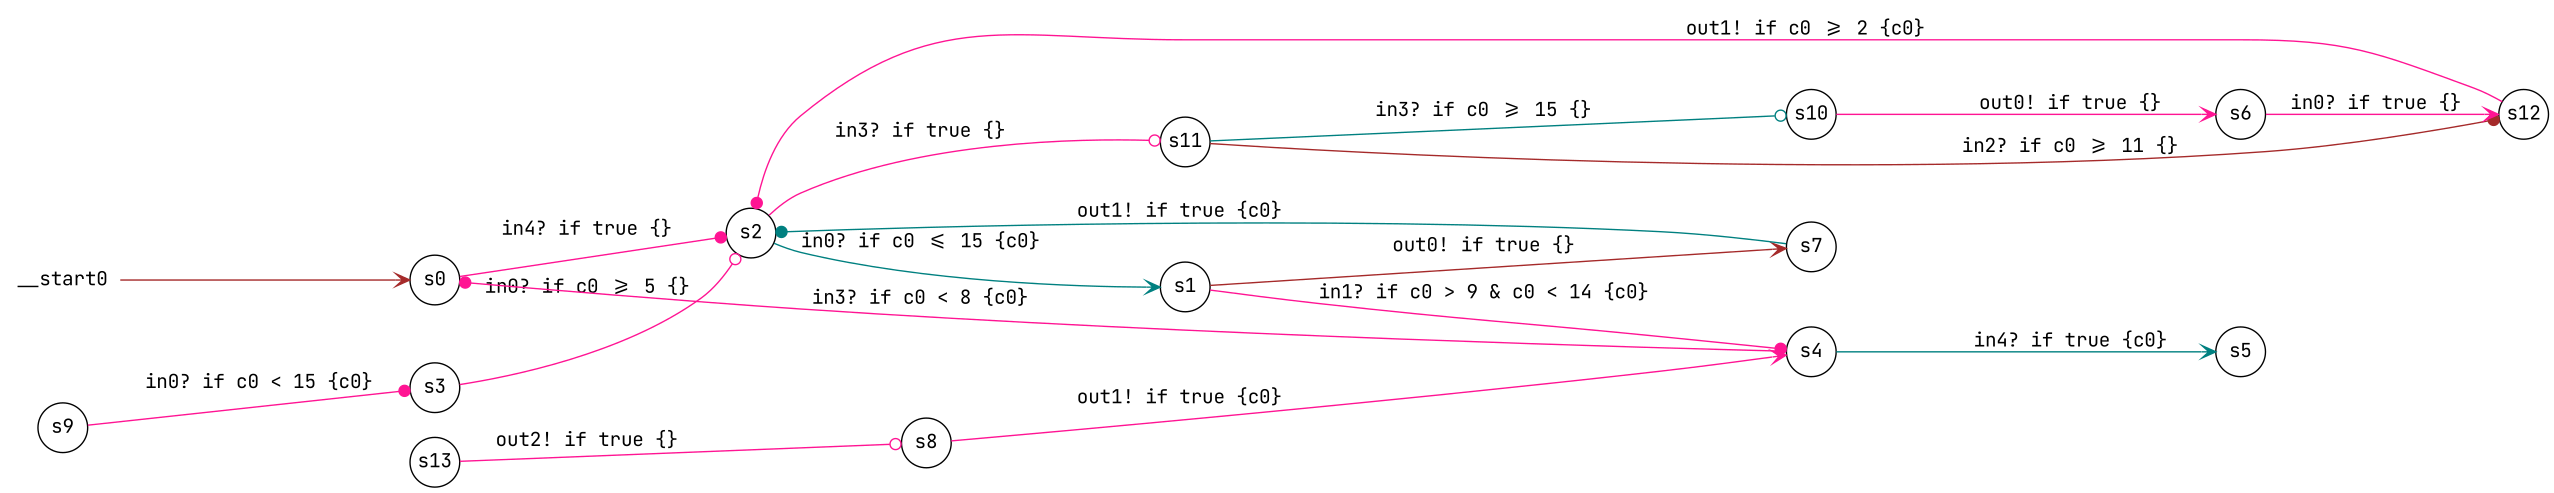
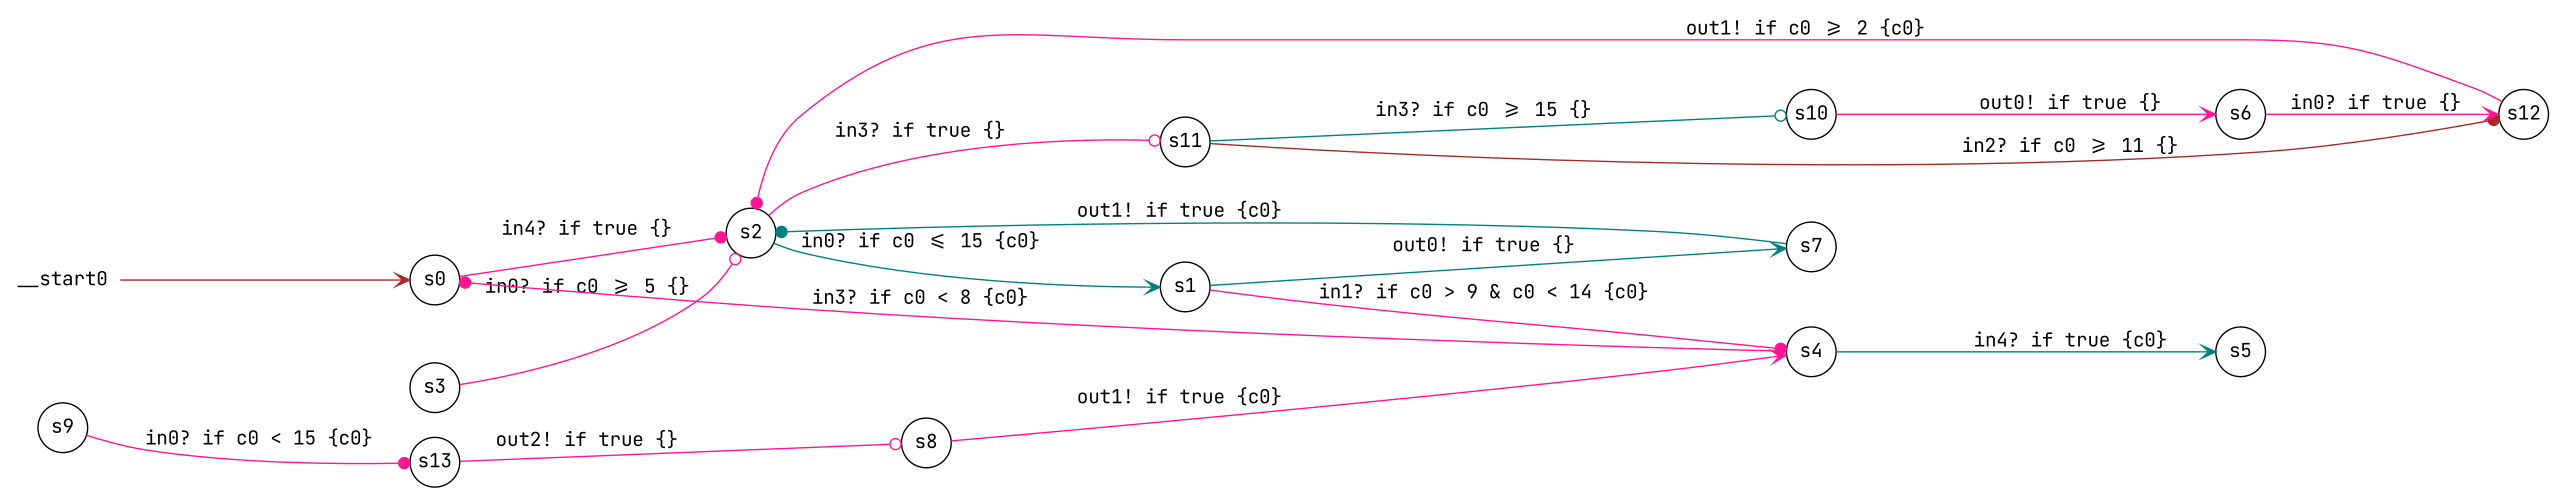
edge "s1" -> "s7": color brown -> teal
edge "s9" -> "s3": now "s9" -> "s13"
